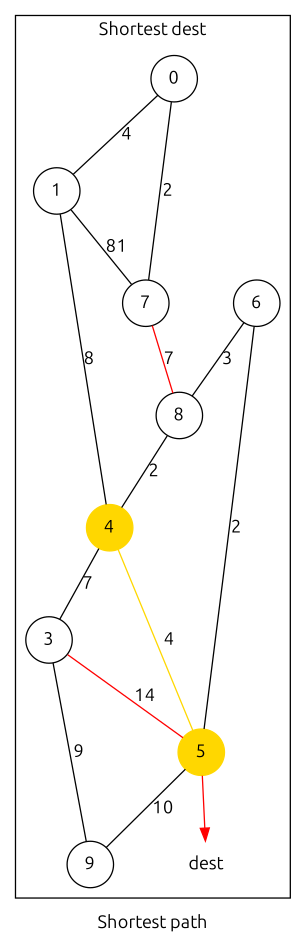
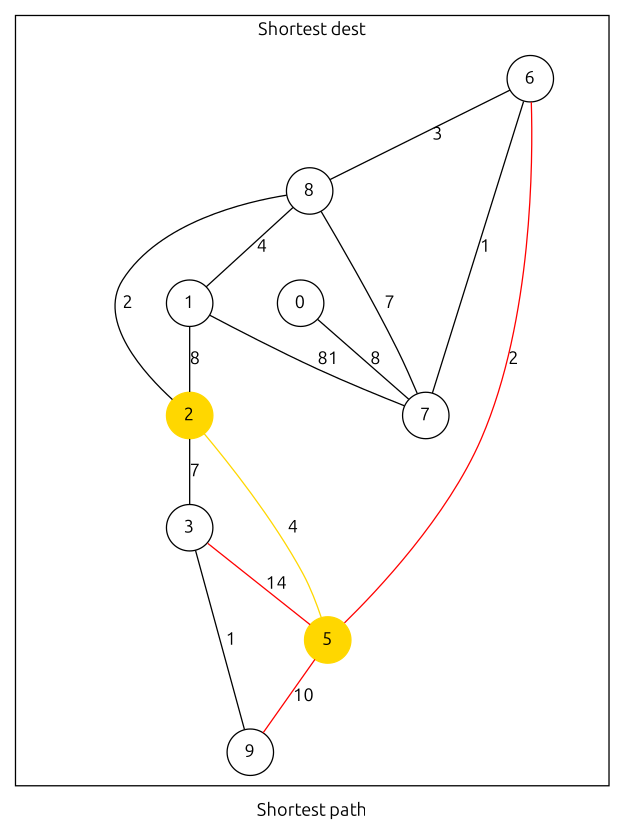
edge "0" -- "1": now "8" -- "1"
edge "0" -- "7": label "2" -> "8"
edge "6" -- "7": added, label "1"
edge "7" -- "8": color red -> black
node "4": label "4" -> "2"
edge "6" -- "5": color black -> red
edge "3" -- "9": label "9" -> "1"
edge "5" -- "9": color black -> red
node "dest": removed
